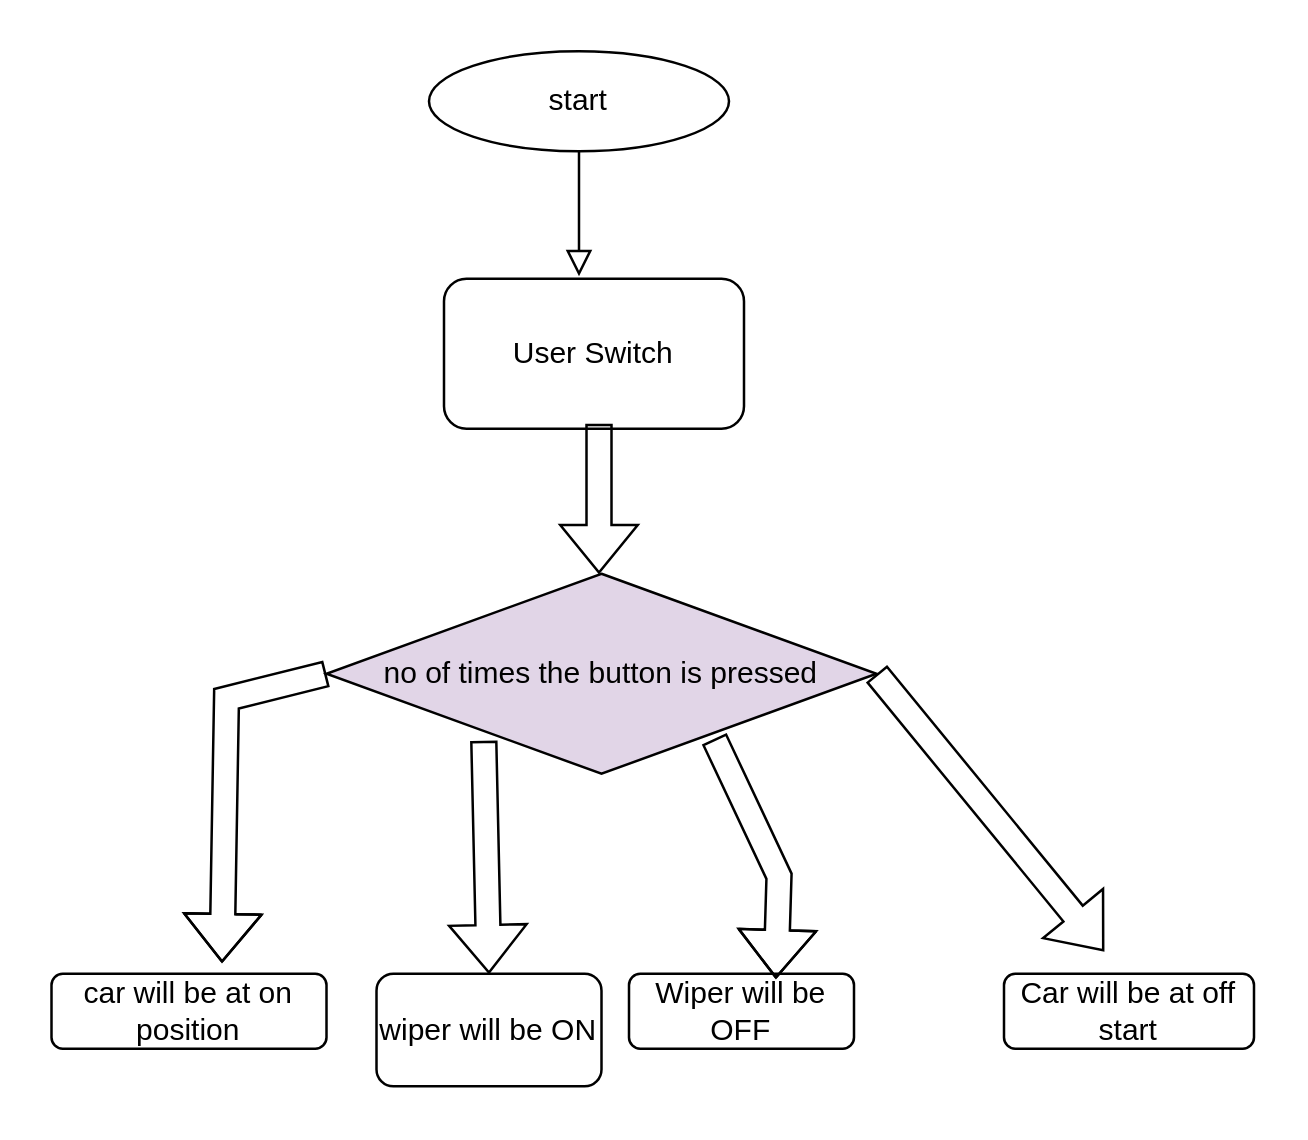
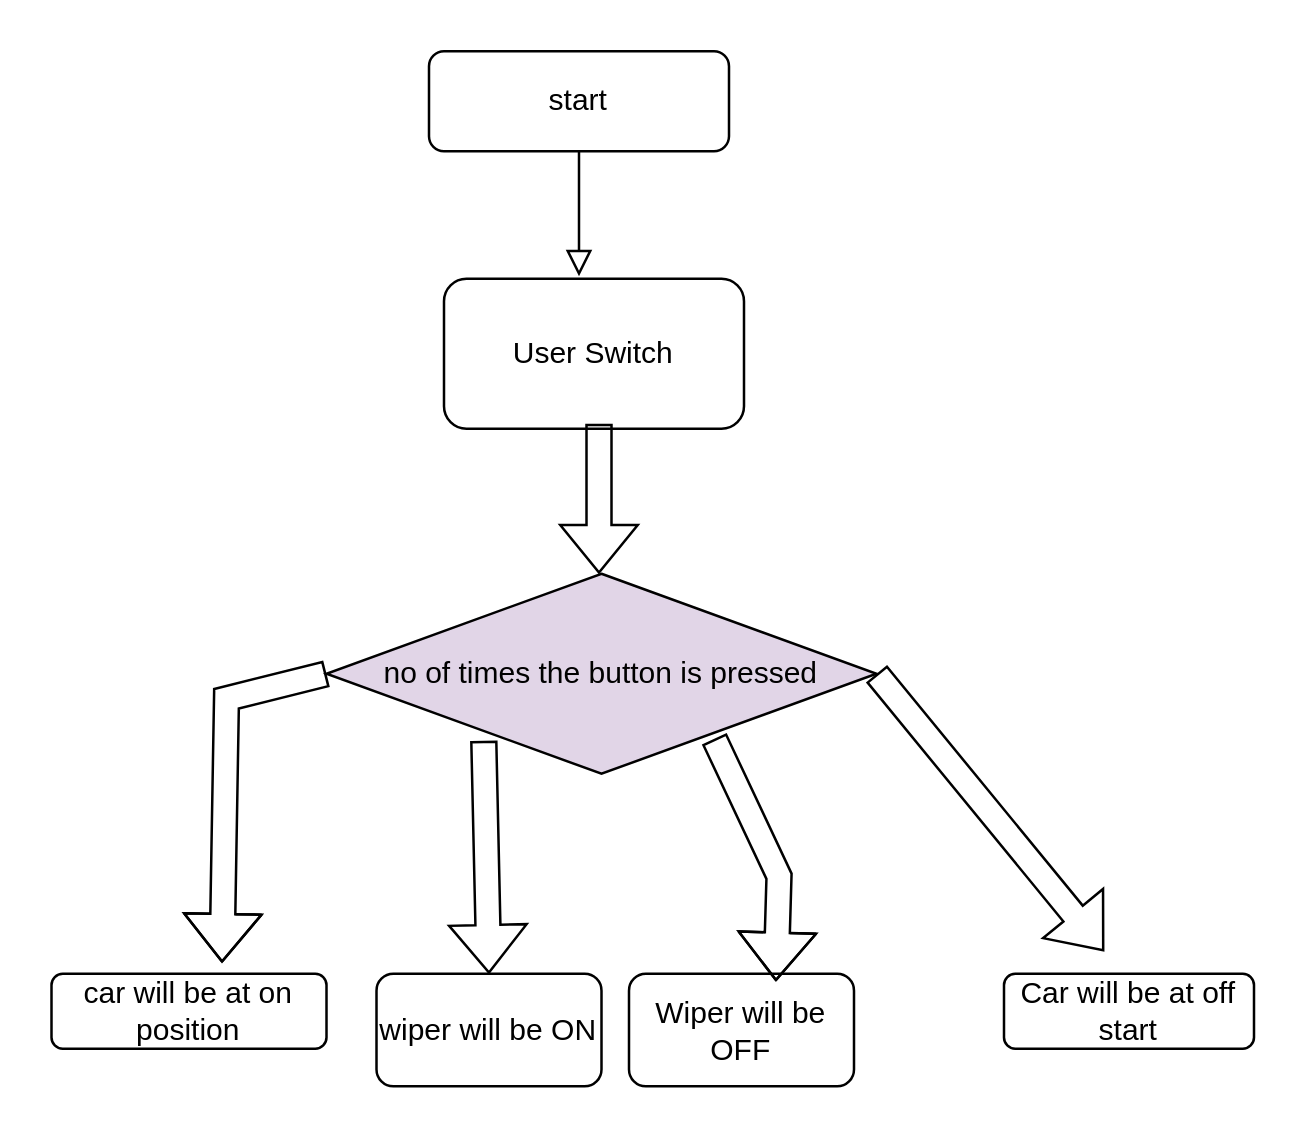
node "start": shape ellipse -> rounded rectangle
node "Wiper will be OFF": size 225x75 -> 225x113
